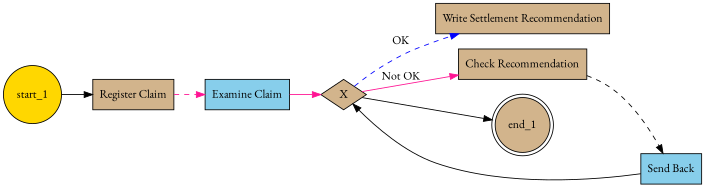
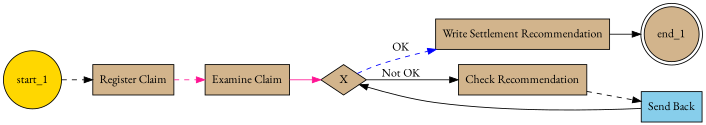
edge "X" -> "Check Recommendation": color deeppink -> black
edge "start_1" -> "Register Claim": style solid -> dashed
node "Examine Claim": fillcolor skyblue -> tan
edge "X" -> "end_1": now "Write Settlement Recommendation" -> "end_1"
